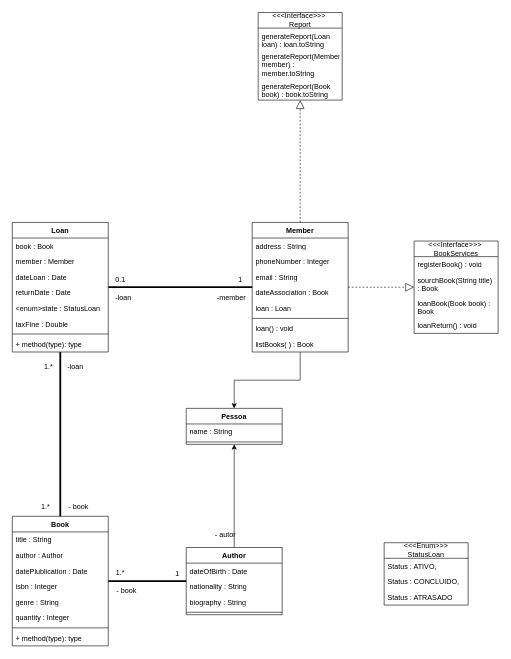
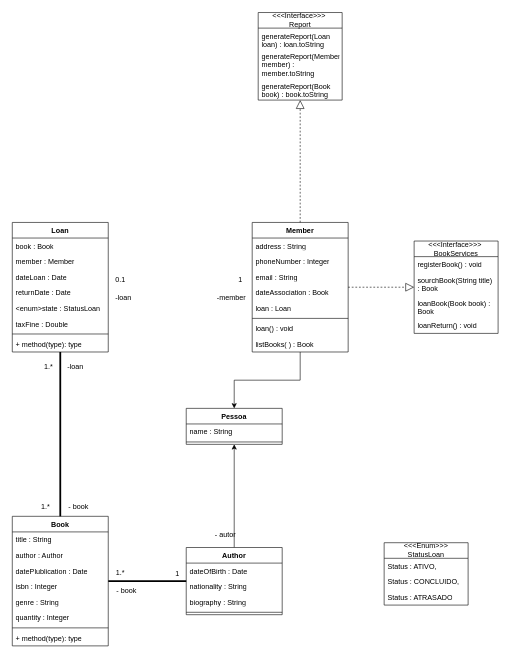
edge "Loan" -- "Member": removed
